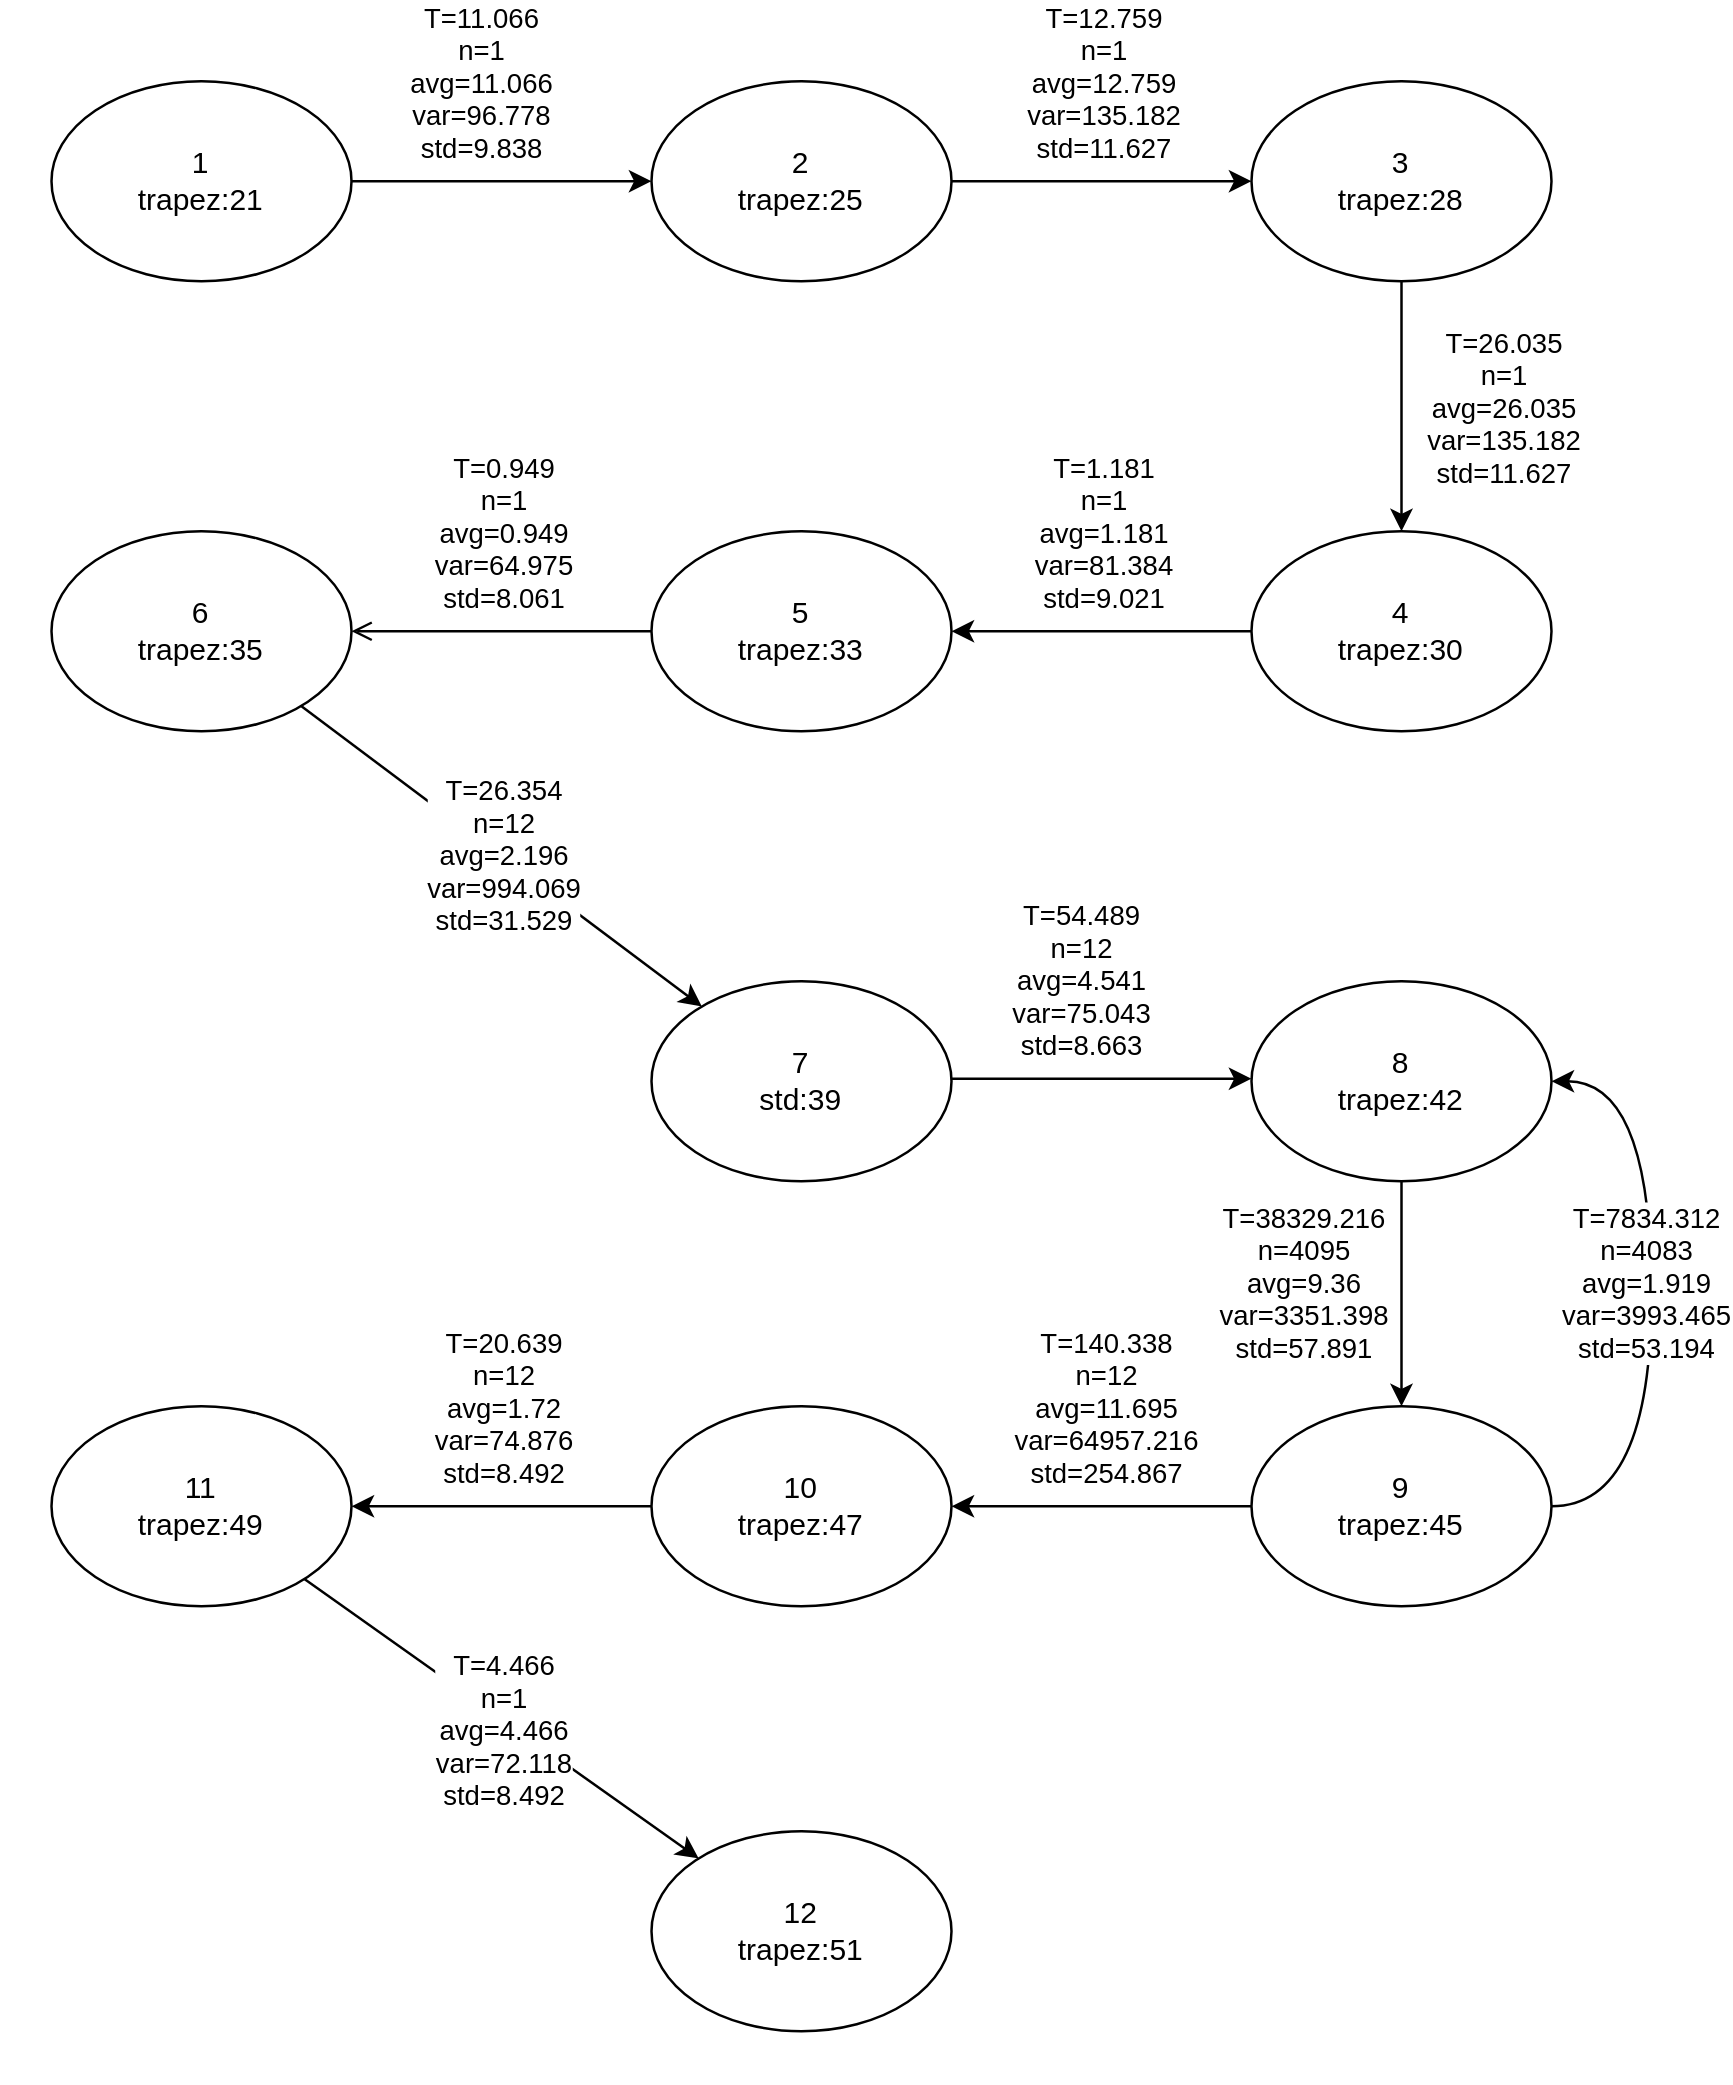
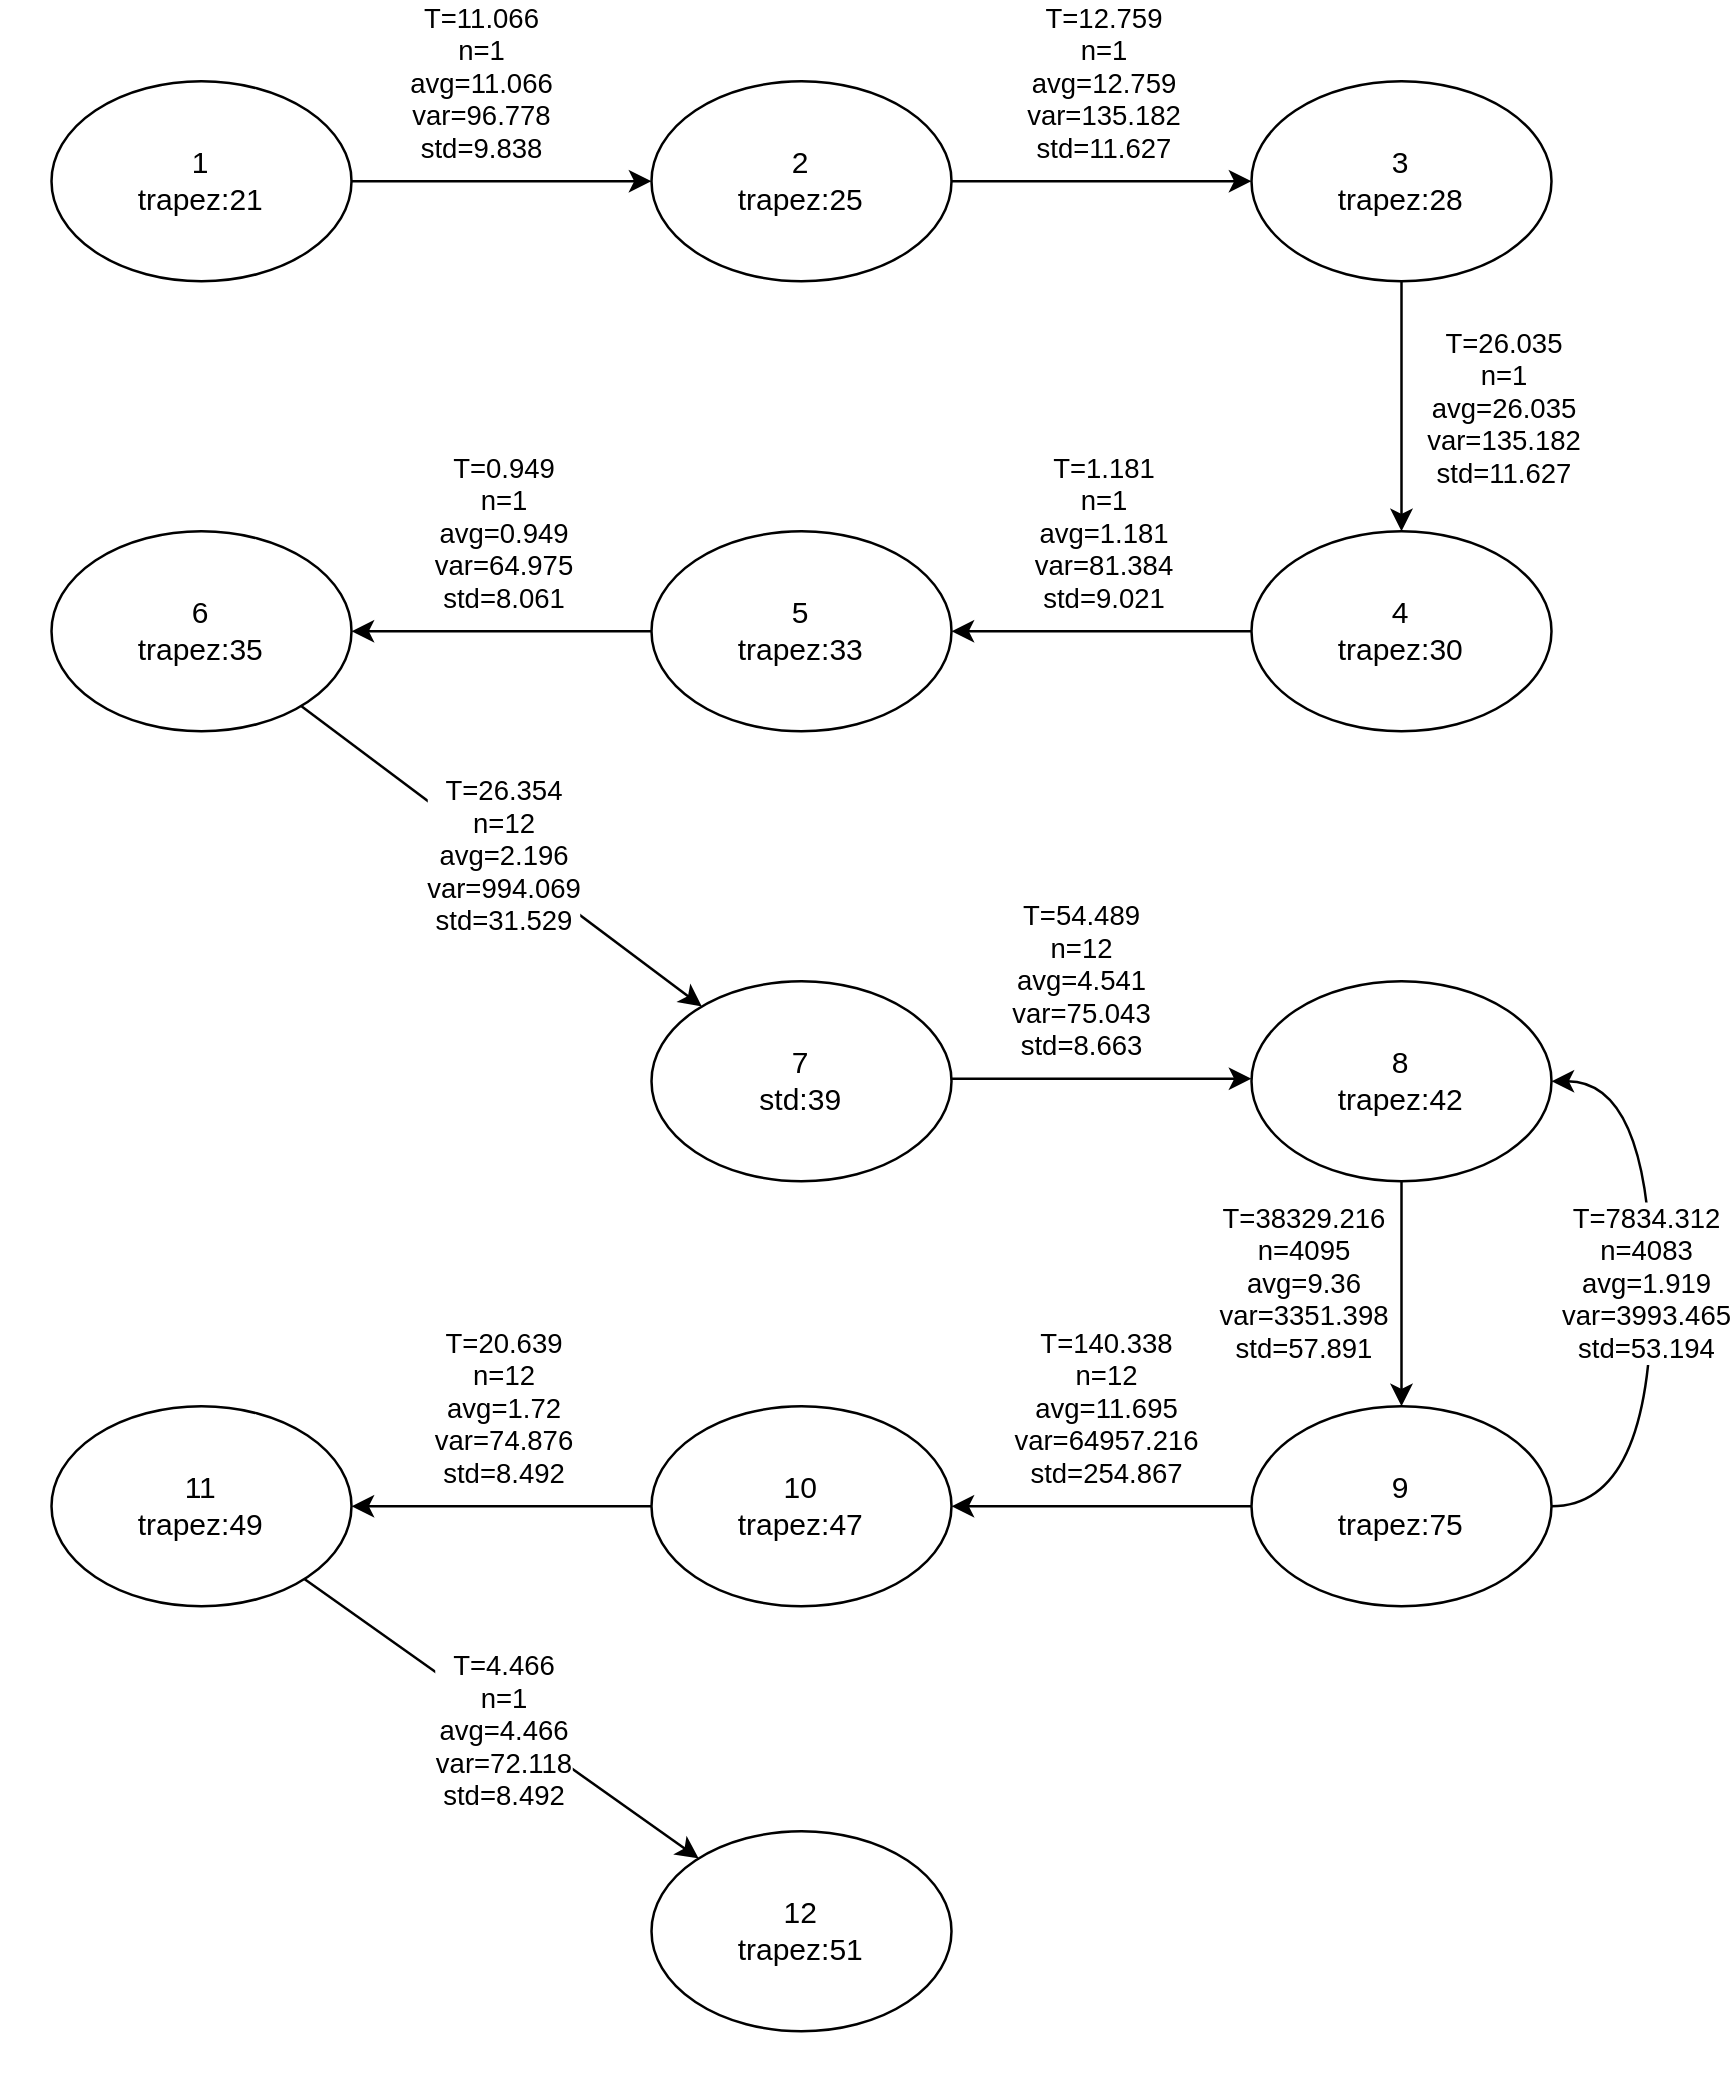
edge "5 trapez:33" -> "6 trapez:35": arrowhead open -> classic
node "9 trapez:45": label "9 trapez:45" -> "9 trapez:75"
